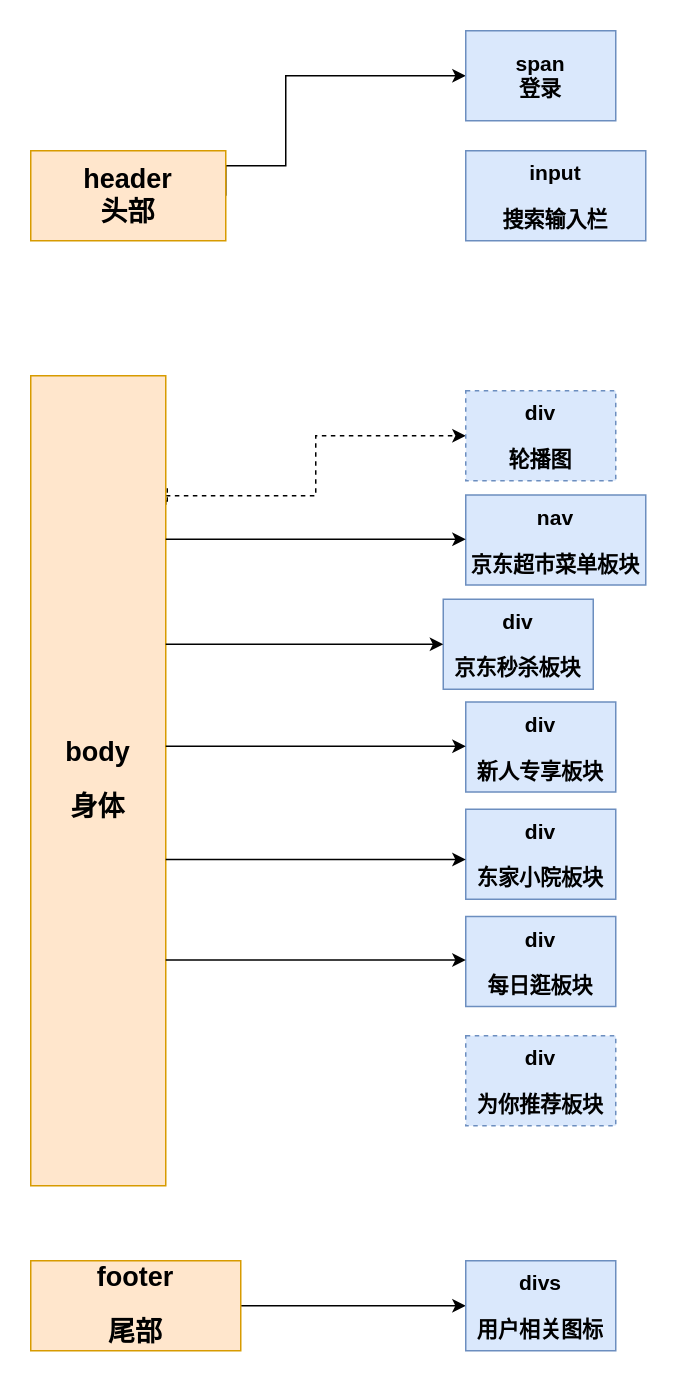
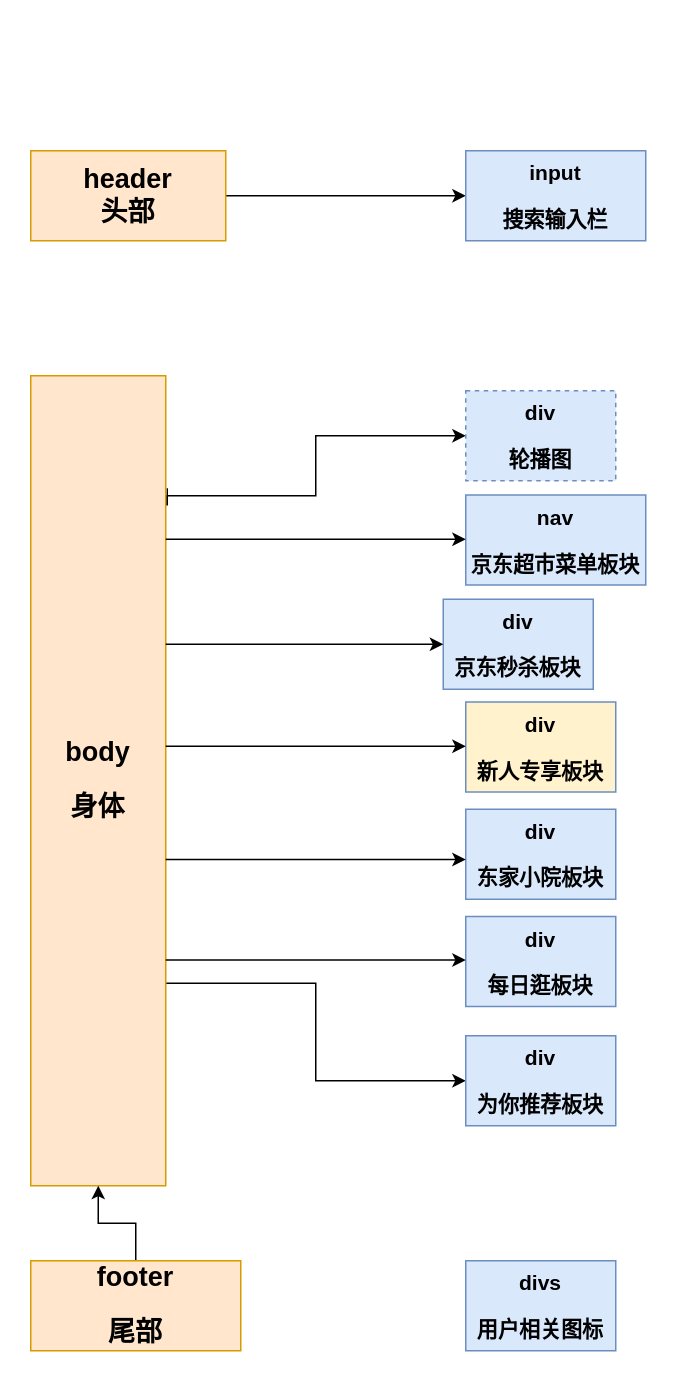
edge "header 头部" -> "span 登录": removed
node "span 登录": removed
edge "header 头部" -> "input搜索输入栏": added
edge "body身体" -> "div轮播图": style dashed -> solid
node "div新人专享板块": fillcolor #dae8fc -> #fff2cc
edge "body身体" -> "div为你推荐板块": added
node "div为你推荐板块": style dashed -> solid
edge "footer尾部" -> "divs用户相关图标": now "footer尾部" -> "body身体"
